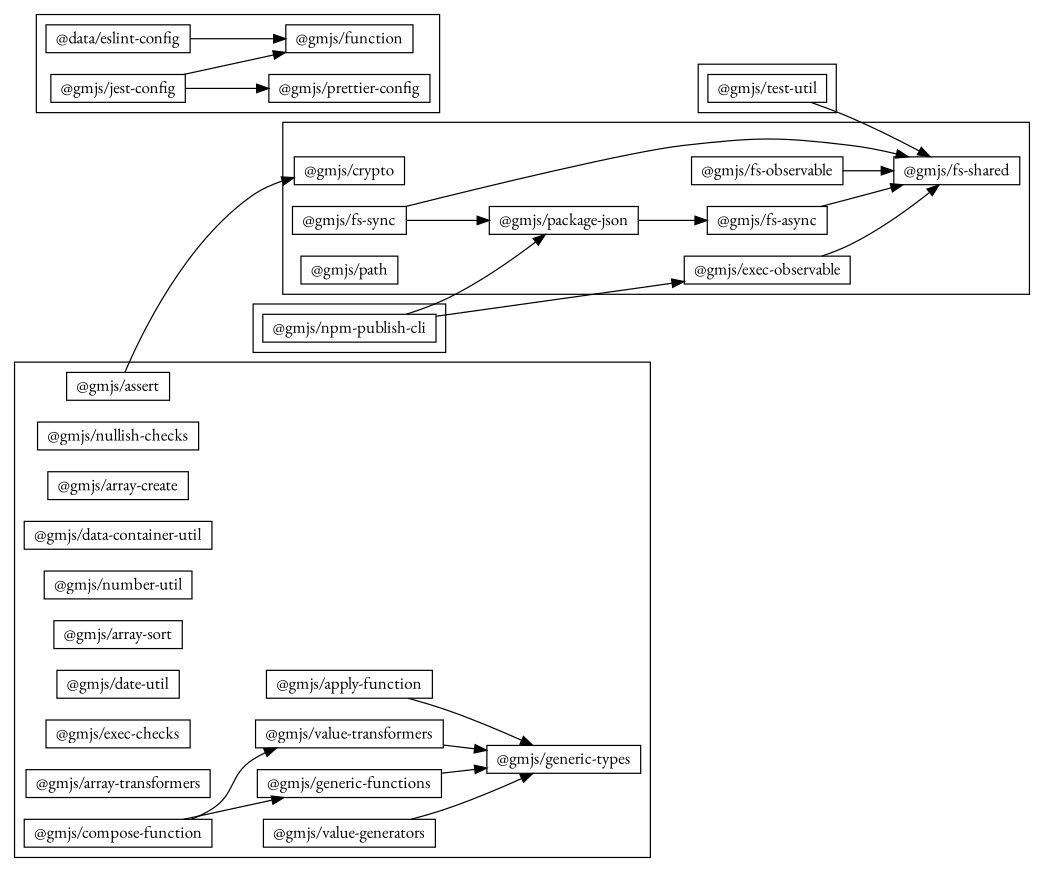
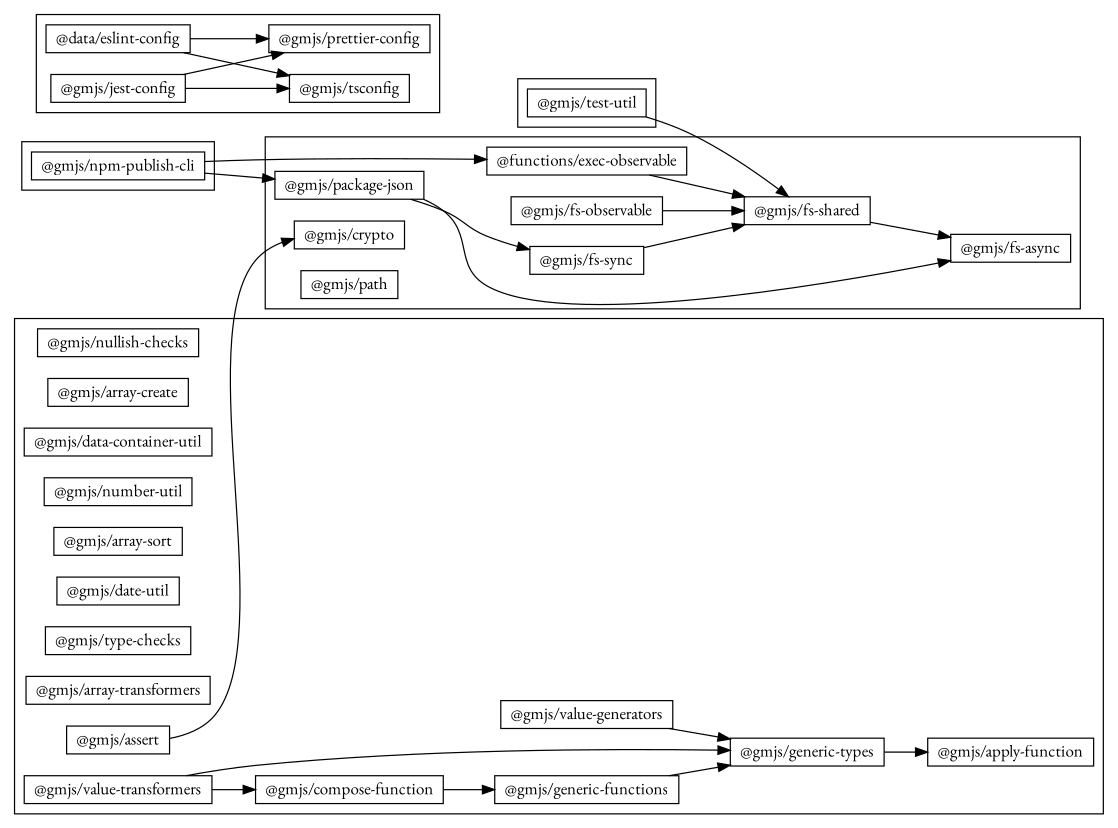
edge "@data/eslint-config" -> "@gmjs/prettier-config": added
node "@gmjs/function": label "@gmjs/function" -> "@gmjs/tsconfig"
edge "@gmjs/fs-async" -> "@gmjs/fs-shared": reversed
edge "@gmjs/fs-sync" -> "@gmjs/package-json": reversed
node "@gmjs/exec-observable": label "@gmjs/exec-observable" -> "@functions/exec-observable"
edge "@gmjs/apply-function" -> "@gmjs/generic-types": reversed
node "@gmjs/exec-checks": label "@gmjs/exec-checks" -> "@gmjs/type-checks"
edge "@gmjs/compose-function" -> "@gmjs/value-transformers": reversed
